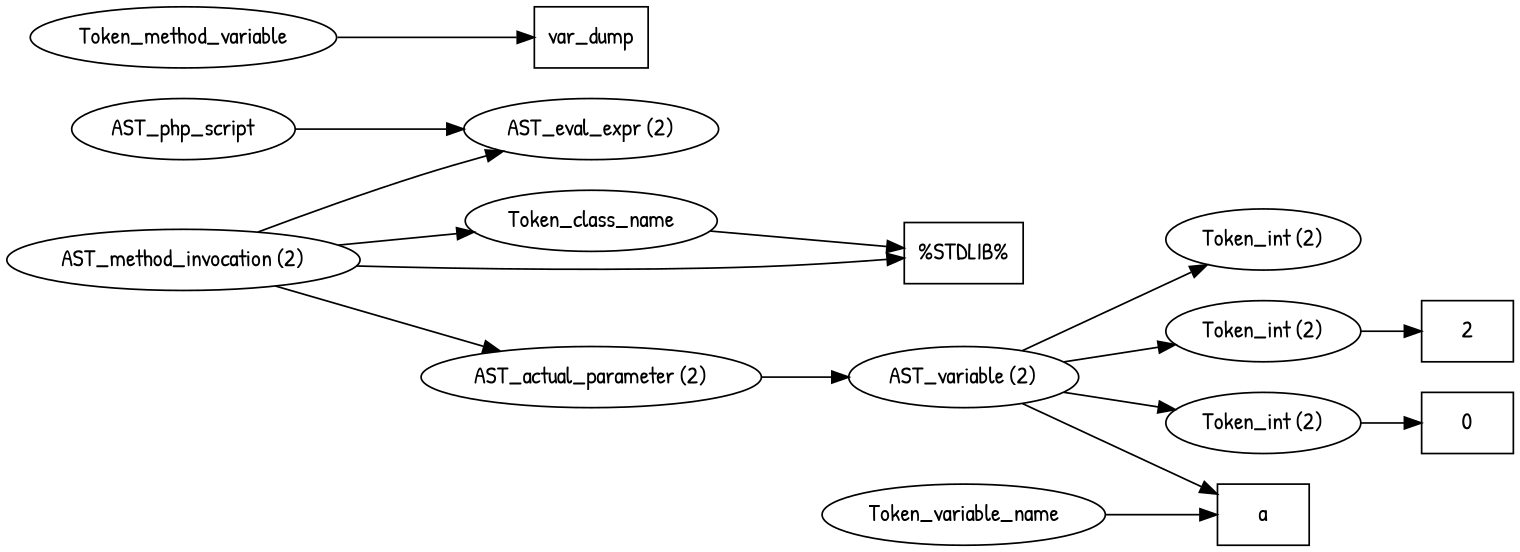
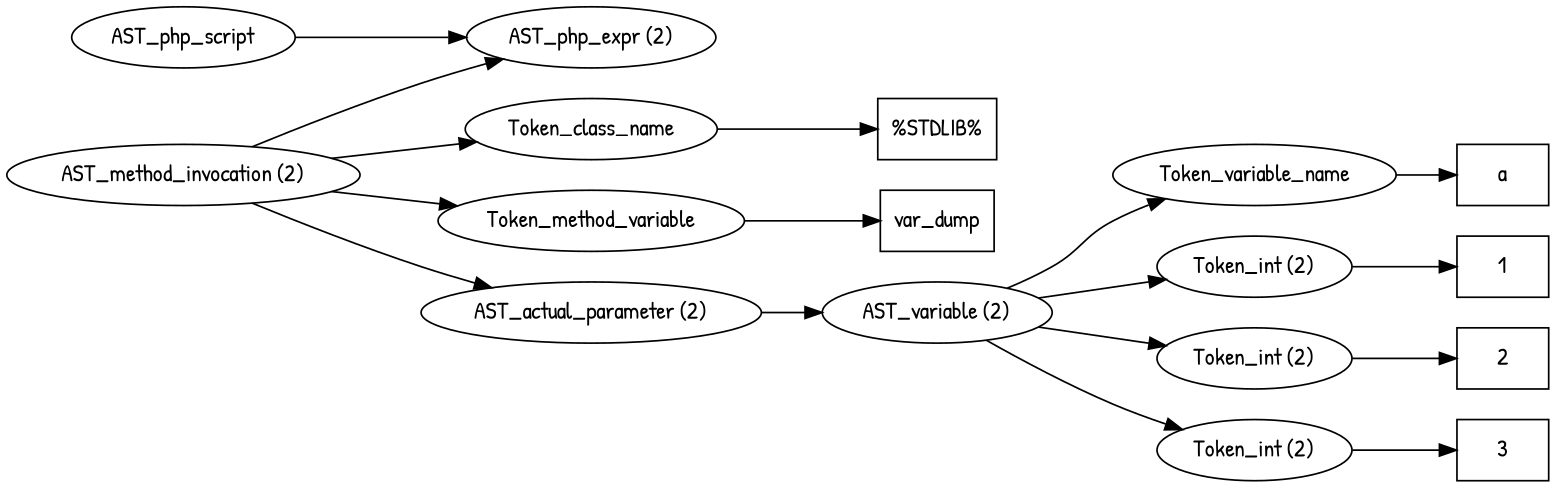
node "AST_eval_expr (2)": label "AST_eval_expr (2)" -> "AST_php_expr (2)"
node "1": added
edge "AST_method_invocation (2)" -> "%STDLIB%": now "AST_method_invocation (2)" -> "Token_method_variable"
node "0": label "0" -> "3"
edge "AST_variable (2)" -> "a": now "AST_variable (2)" -> "Token_variable_name"
